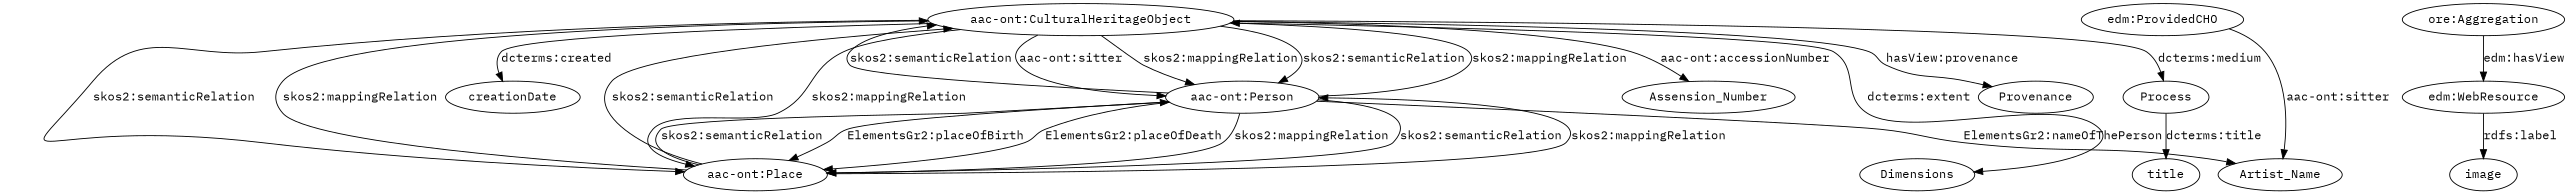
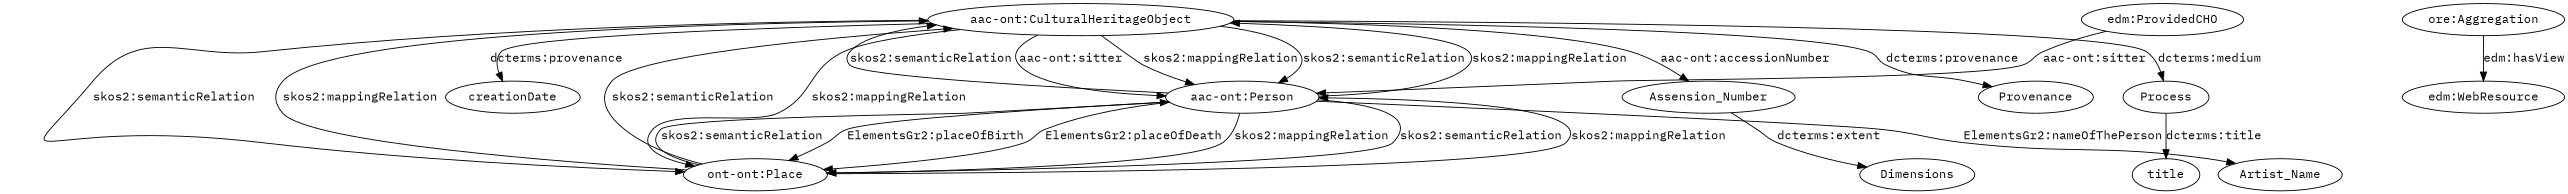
edge "aac-ont:CulturalHeritageObject" -> "Dimensions": now "Assension_Number" -> "Dimensions"
edge "aac-ont:CulturalHeritageObject" -> "creationDate": label "dcterms:created" -> "dcterms:provenance"
edge "aac-ont:CulturalHeritageObject" -> "Provenance": label "hasView:provenance" -> "dcterms:provenance"
edge "edm:ProvidedCHO" -> "Artist_Name": now "edm:ProvidedCHO" -> "aac-ont:Person"
node "aac-ont:Place": label "aac-ont:Place" -> "ont-ont:Place"
node "image": removed
